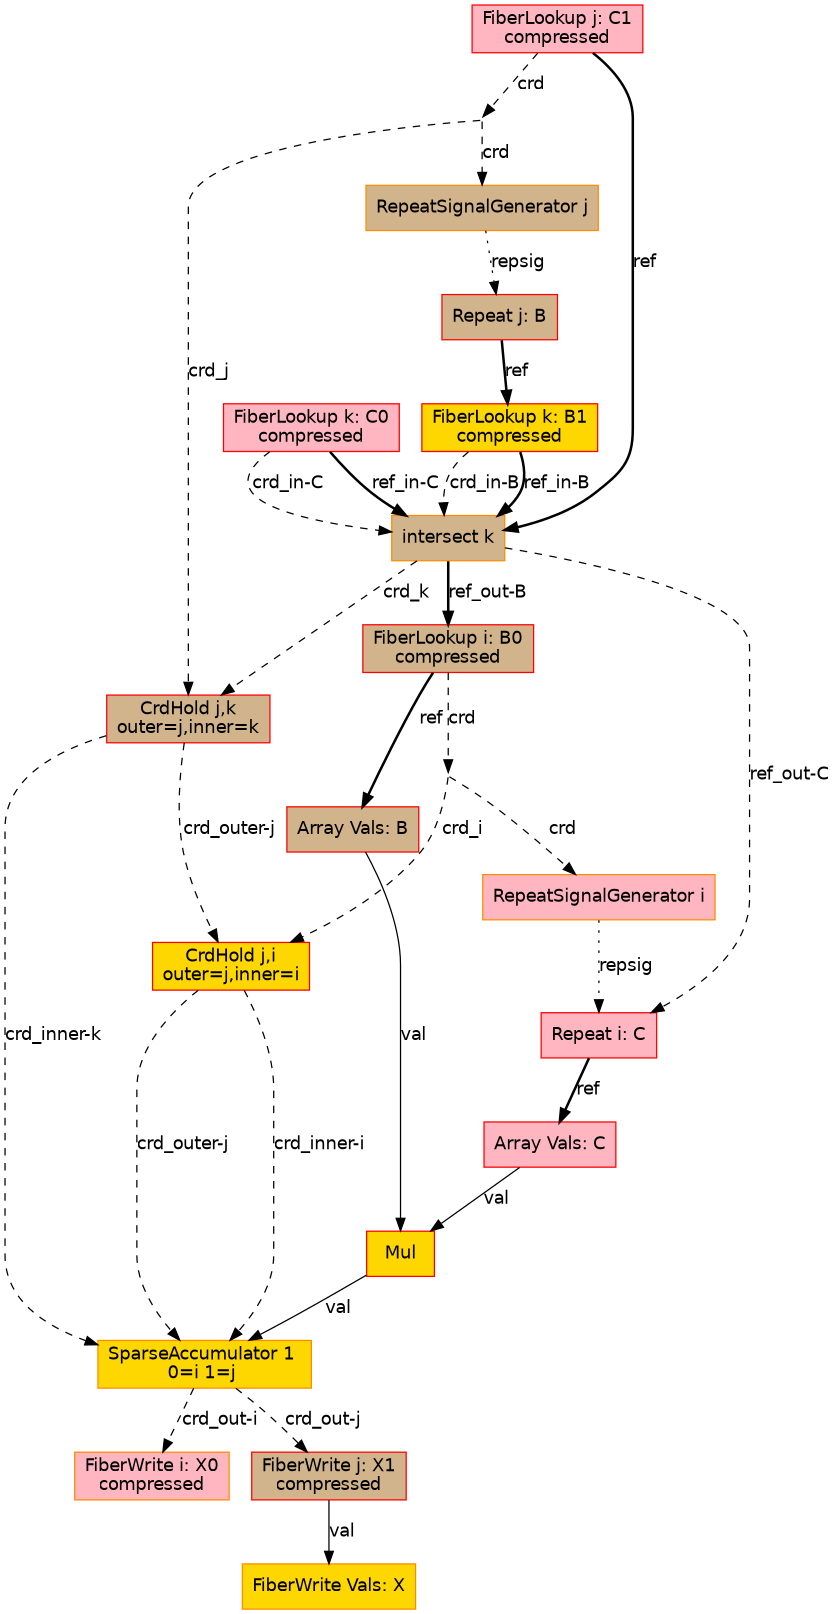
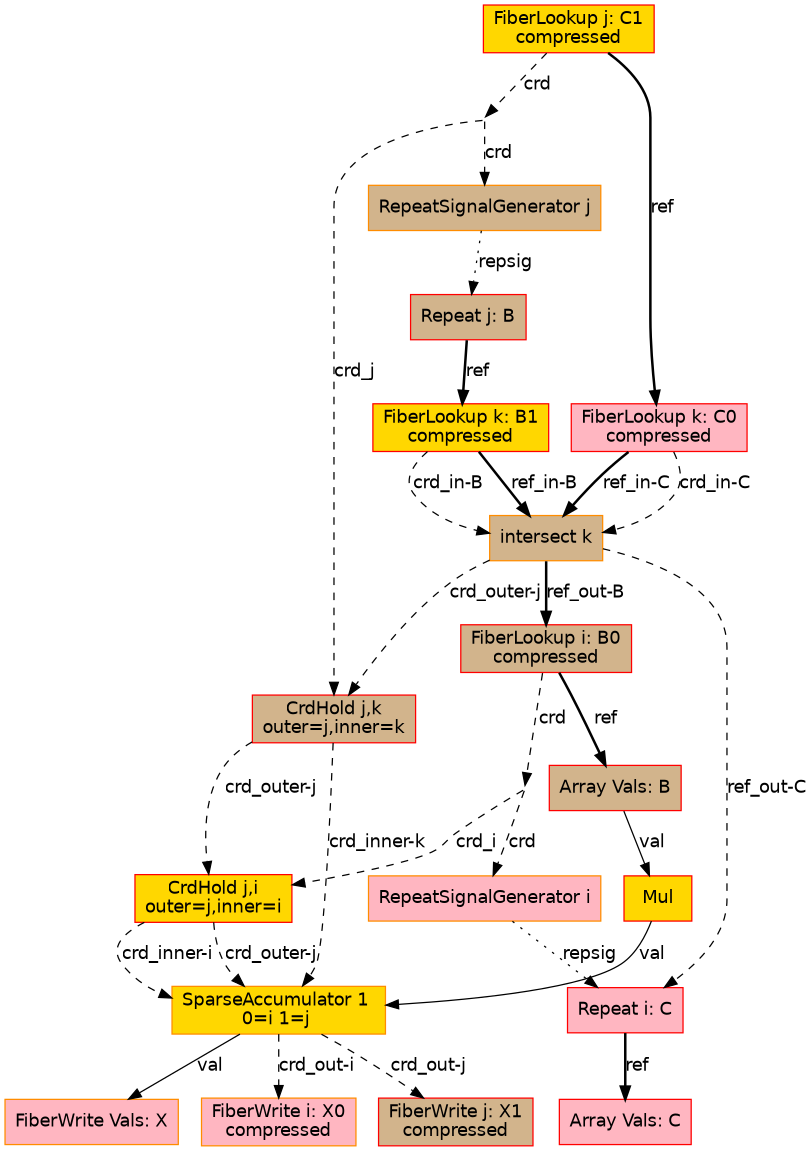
node "FiberLookup j: C1 compressed": fillcolor lightpink -> gold
edge "FiberLookup j: C1 compressed" -> "intersect k": now "FiberLookup j: C1 compressed" -> "FiberLookup k: C0 compressed"
edge "intersect k" -> "CrdHold j,k outer=j,inner=k": label "crd_k" -> "crd_outer-j"
edge "Array Vals: C" -> "Mul": removed, label "val"
edge "FiberWrite j: X1 compressed" -> "FiberWrite Vals: X": now "SparseAccumulator 1 0=i 1=j" -> "FiberWrite Vals: X"
node "FiberWrite Vals: X": fillcolor gold -> lightpink
